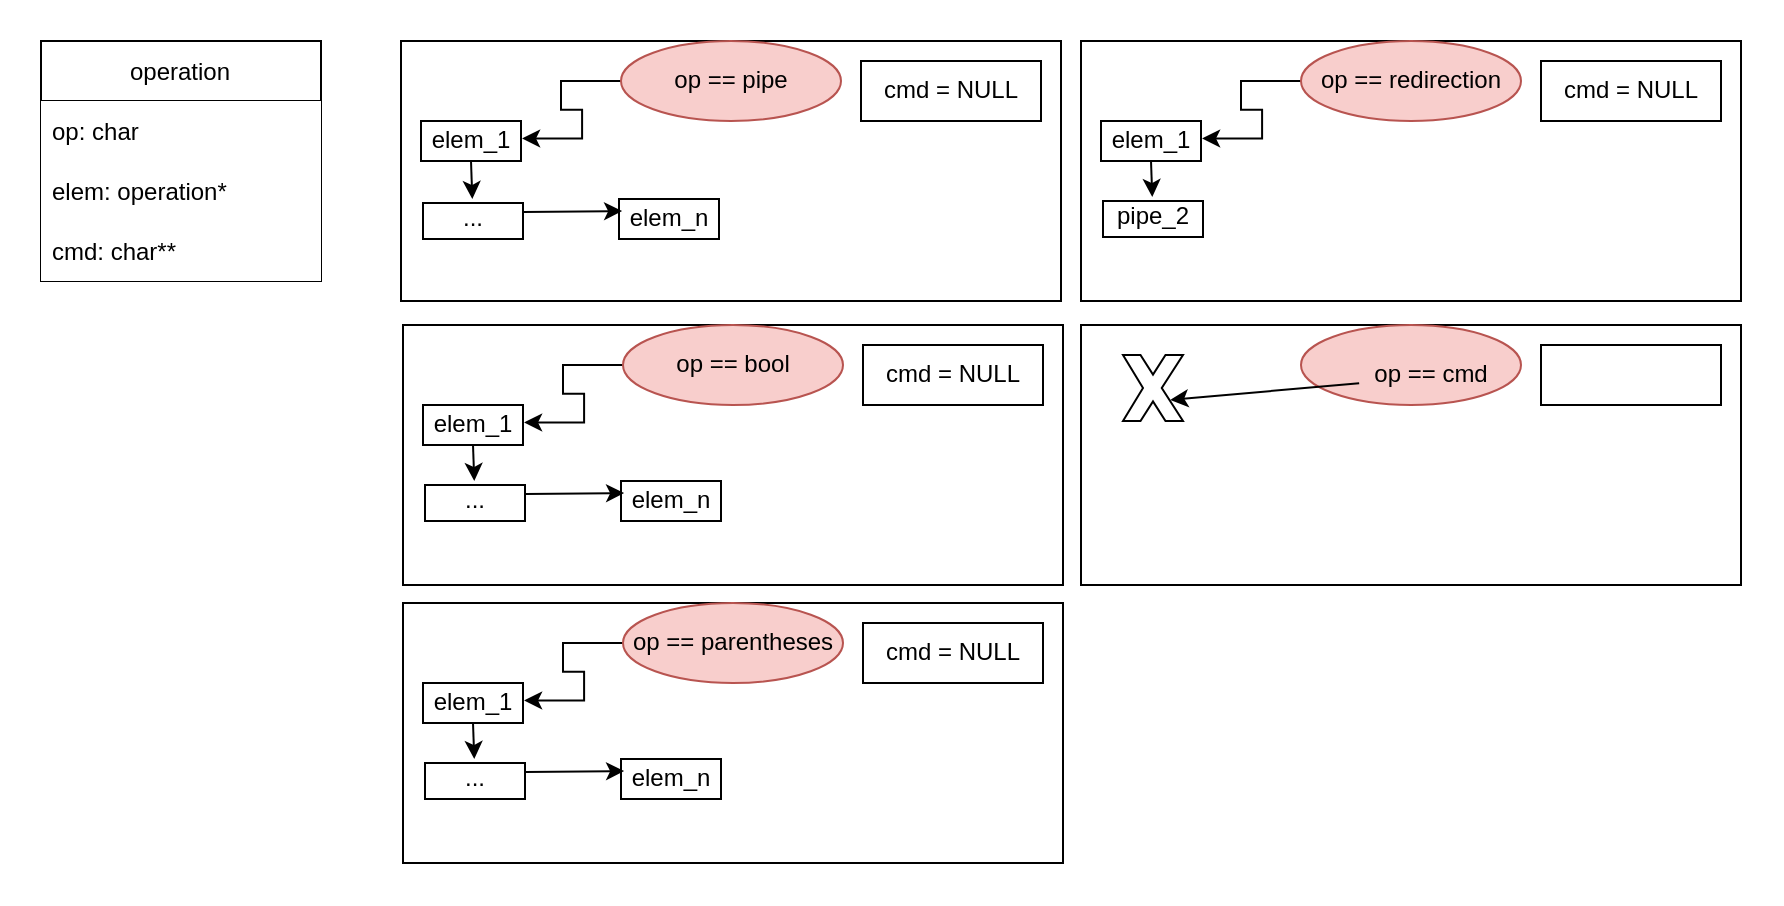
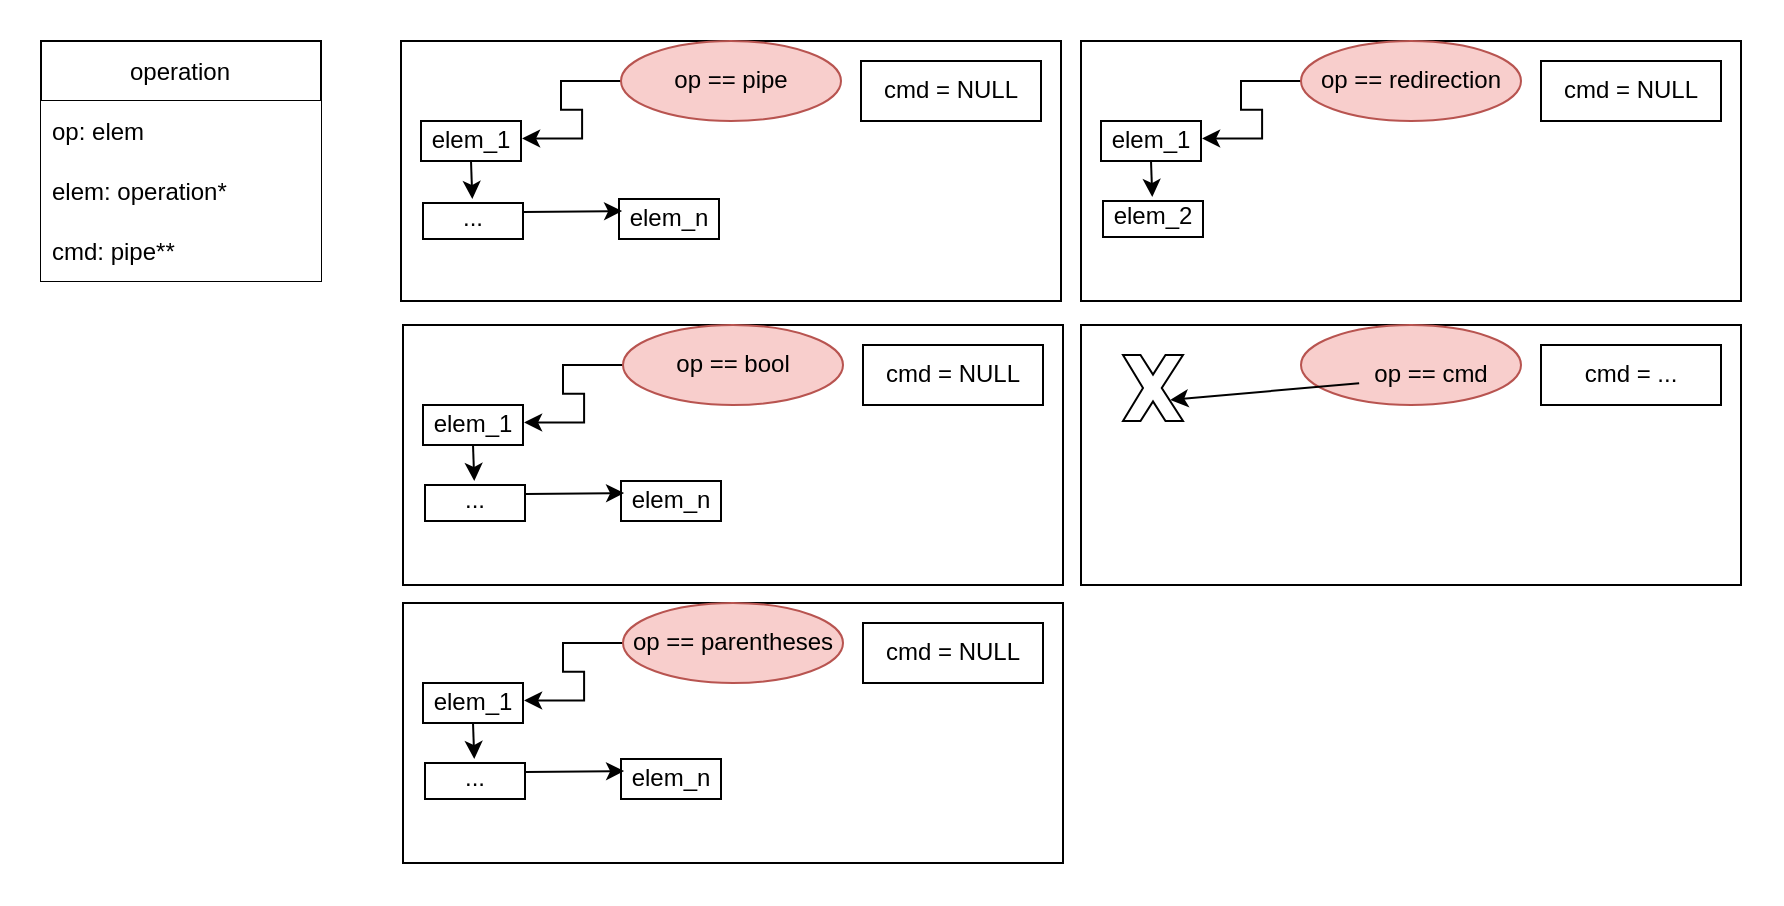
node "op: char": label "op: char" -> "op: elem"
node "pipe_2": label "pipe_2" -> "elem_2"
node "cmd: char**": label "cmd: char**" -> "cmd: pipe**"
node "cmd = ...": added
